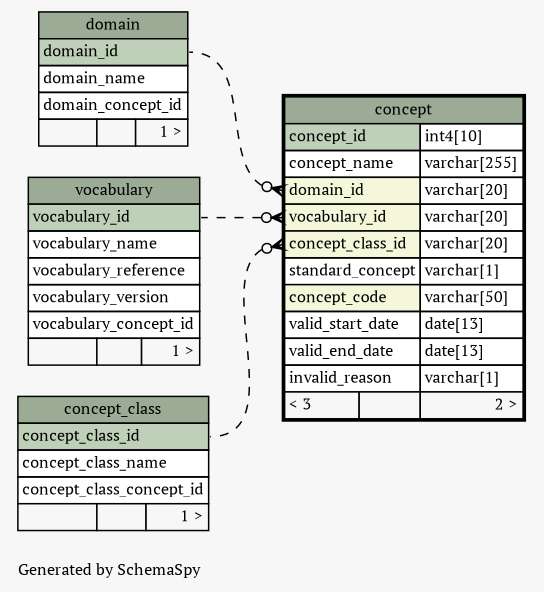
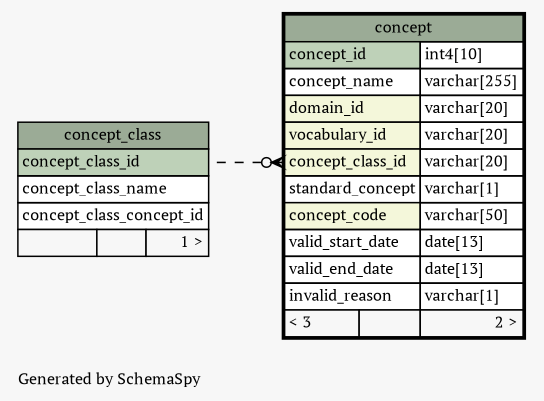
node "domain": removed
node "vocabulary": removed
